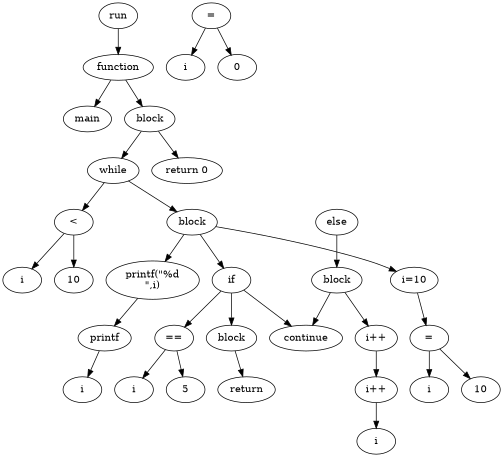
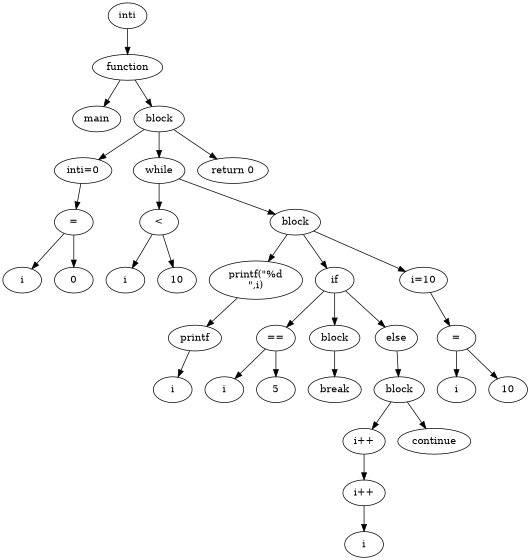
node "run": label "run" -> "inti"
node "inti=0": added
edge "if" -> "continue": now "if" -> "else"
node "return": label "return" -> "break"
